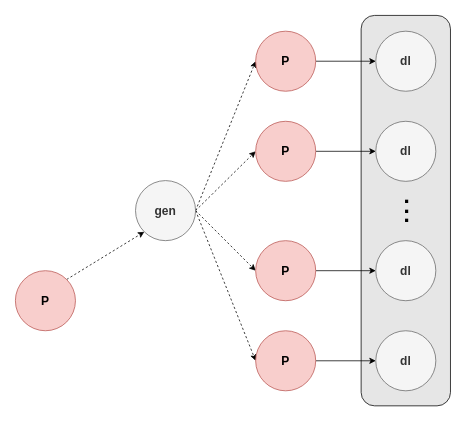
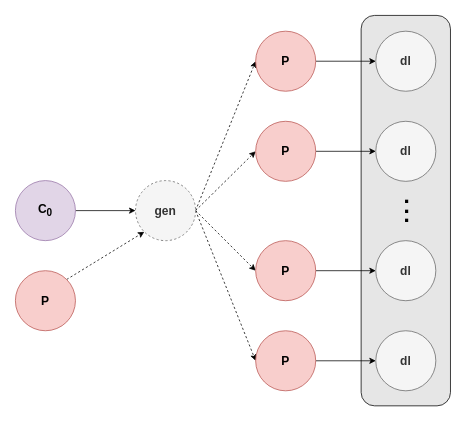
node "C0": added
edge "C0" -> "gen": added
node "gen": style solid -> dashed
